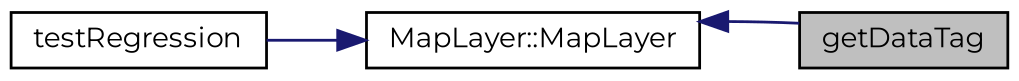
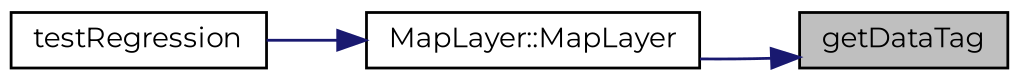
edge "getDataTag" -> "MapLayer::MapLayer": reversed
